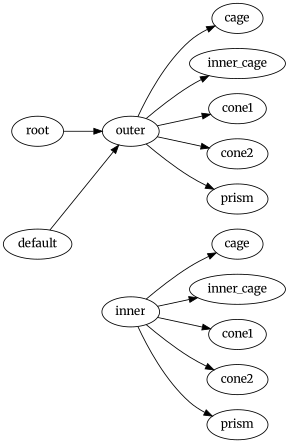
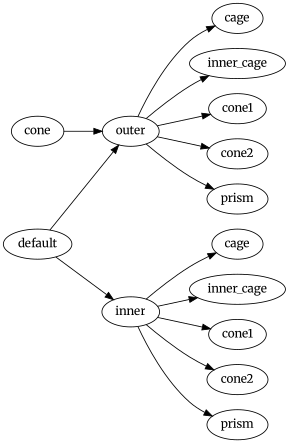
node "root": label "root" -> "cone"
edge "default" -> "inner": added
